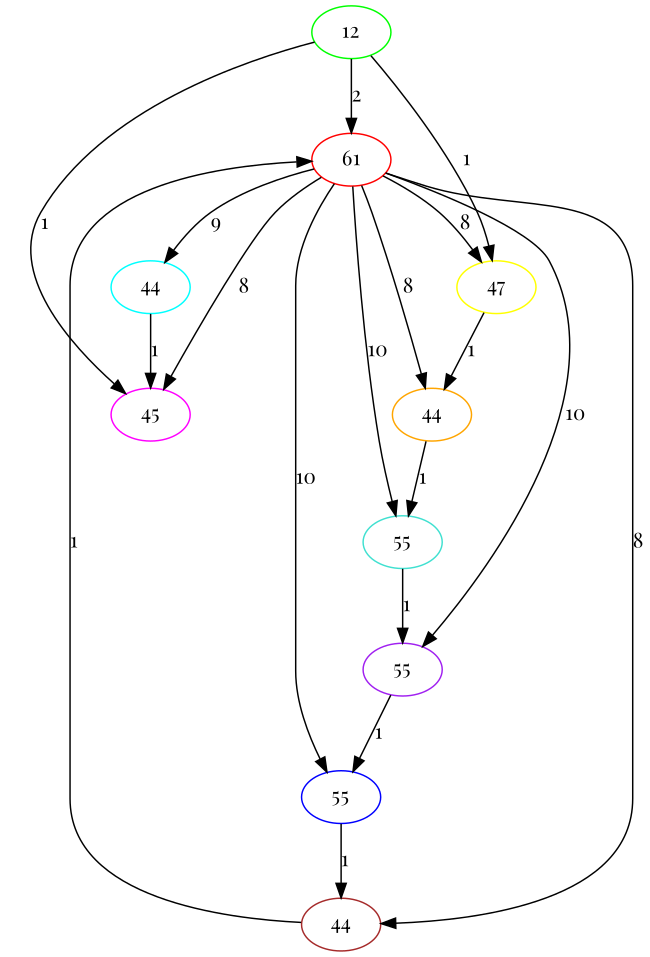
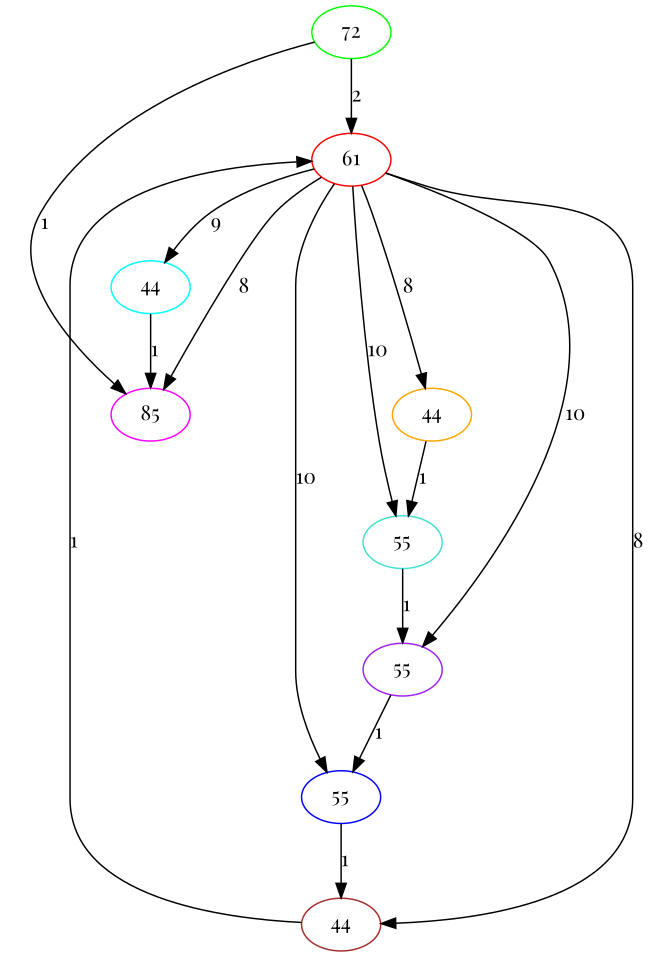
node "12": label "12" -> "72"
node "47": removed
node "45": label "45" -> "85"
